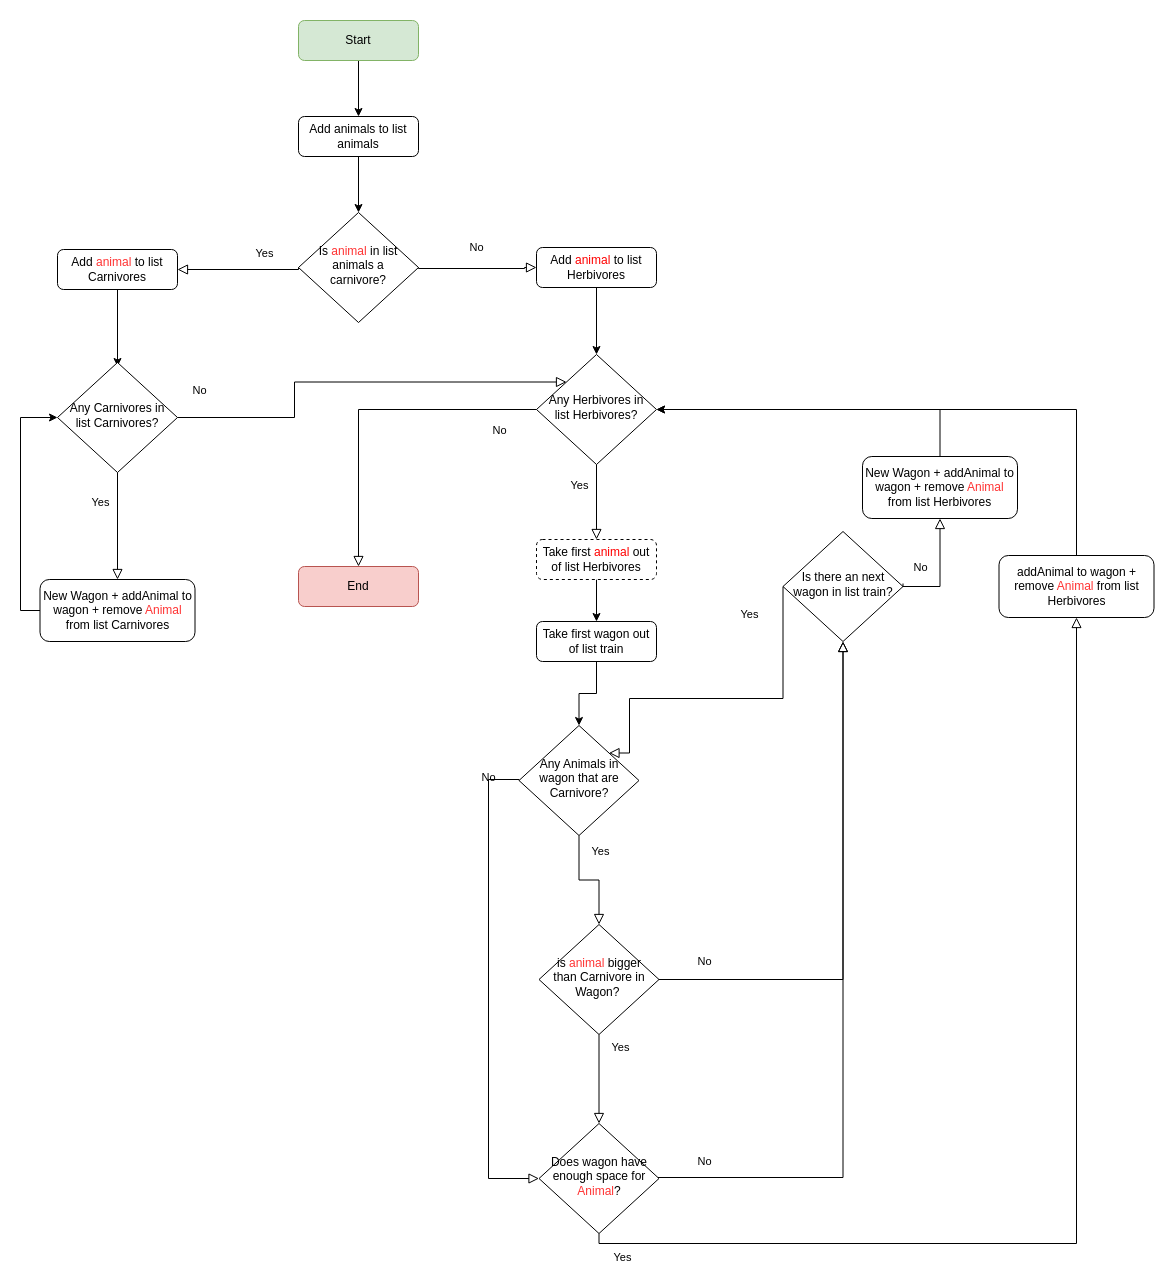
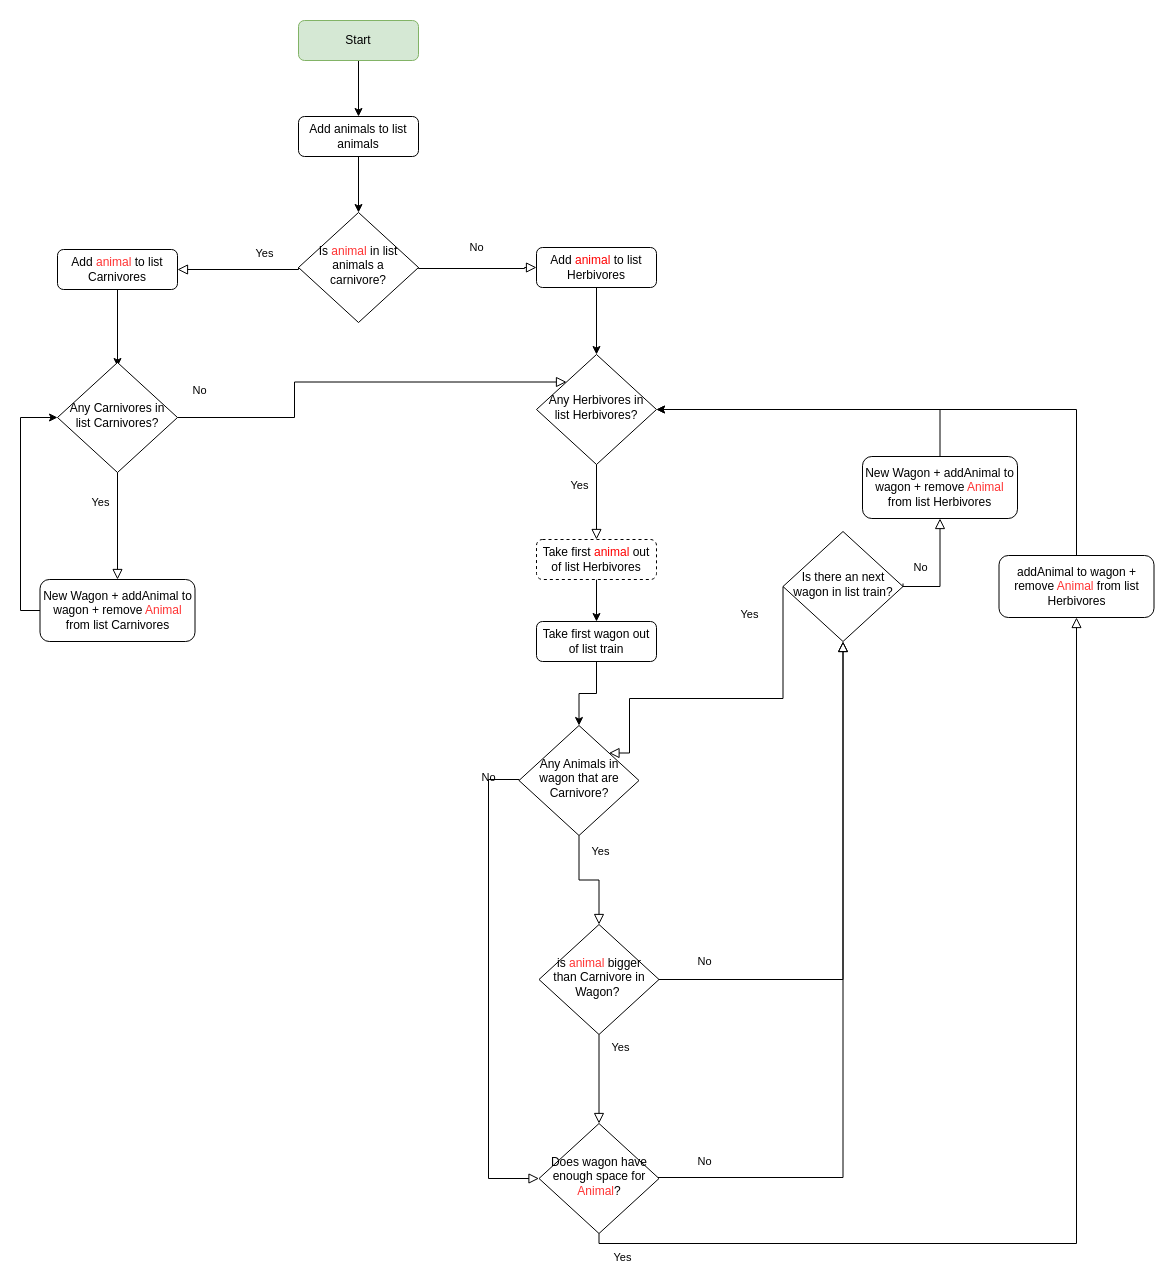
edge "Any Herbivores in list Herbivores?" -> "End": removed, label "No"
node "End": removed
